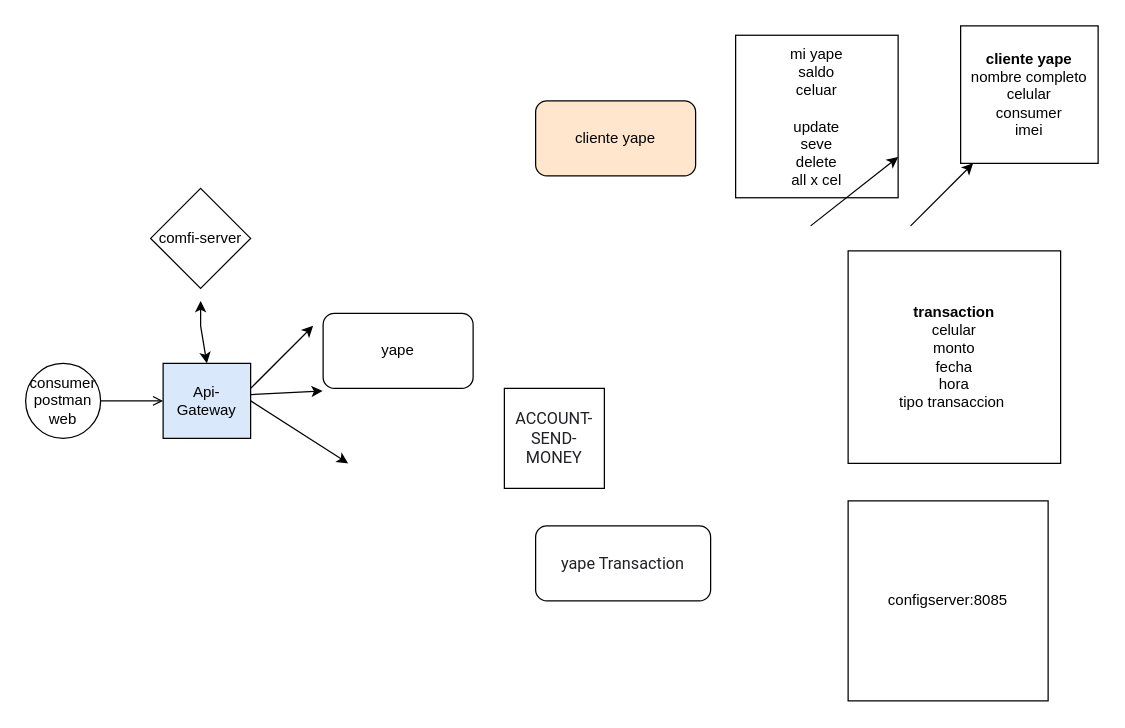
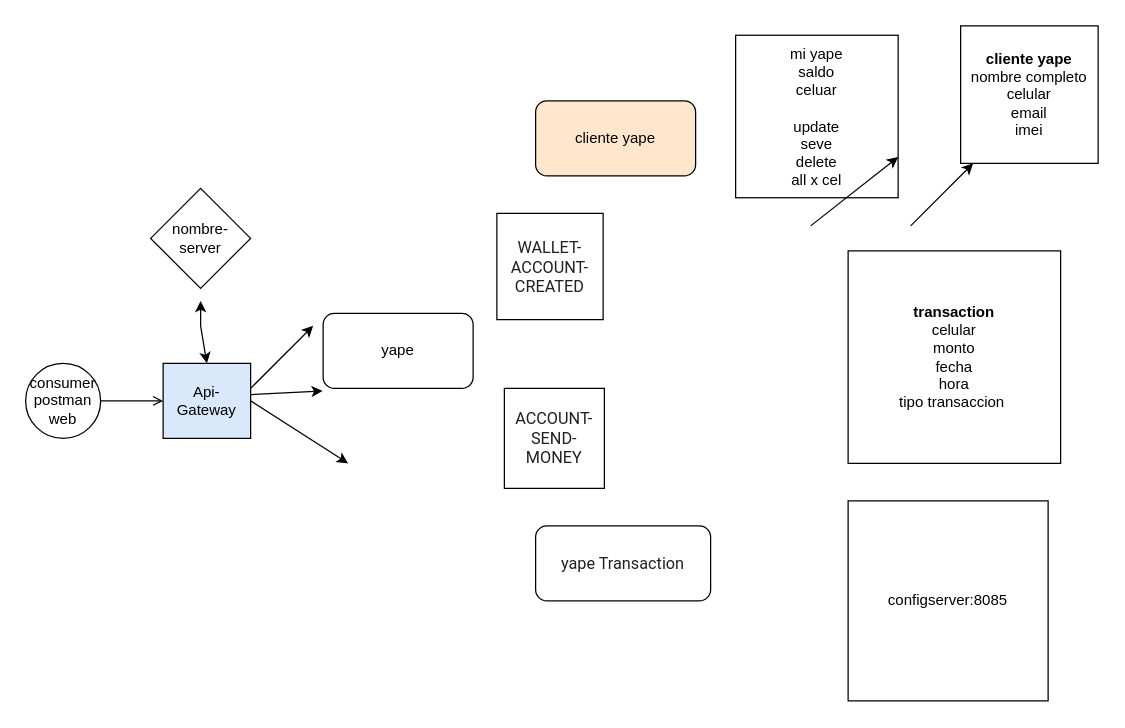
node "cliente yape nombre completo celular consumer imei": label "cliente yape nombre completo celular consumer imei" -> "cliente yape nombre completo celular email imei"
node "comfi-server": label "comfi-server" -> "nombre-server"
node "WALLET-ACCOUNT-CREATED": added
